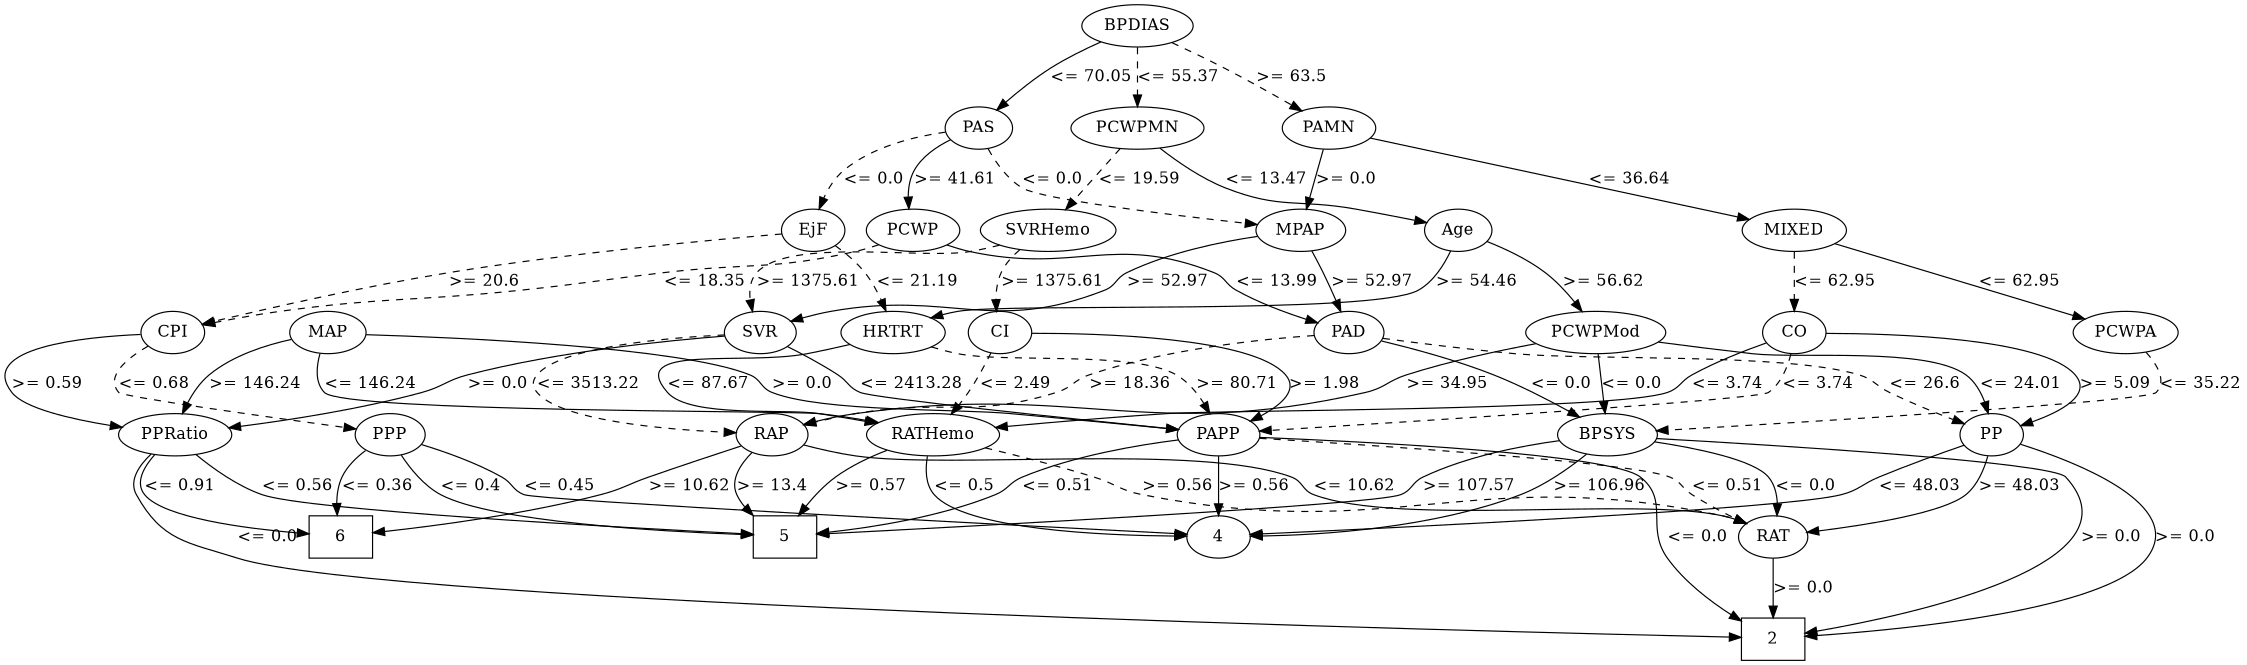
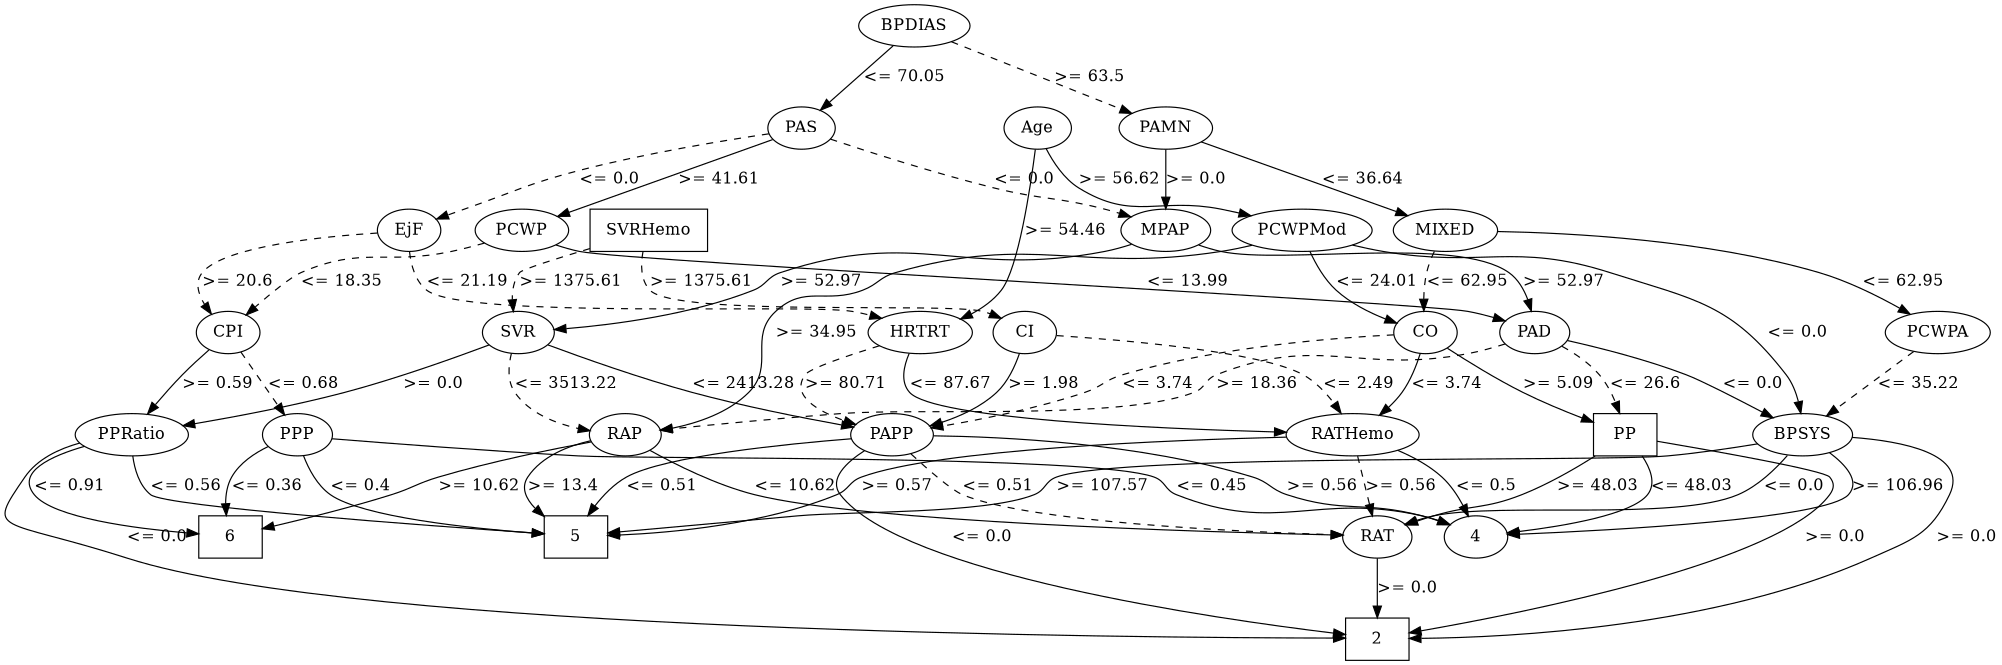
node "PCWPMN": removed
node "SVRHemo": shape ellipse -> box
node "MAP": removed
edge "PCWPMod" -> "PP": now "PCWPMod" -> "CO"
node "PP": shape ellipse -> box
